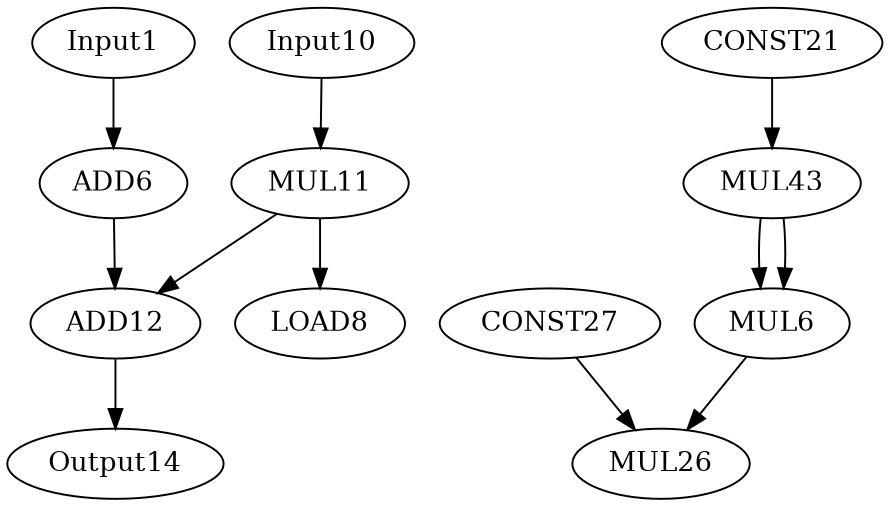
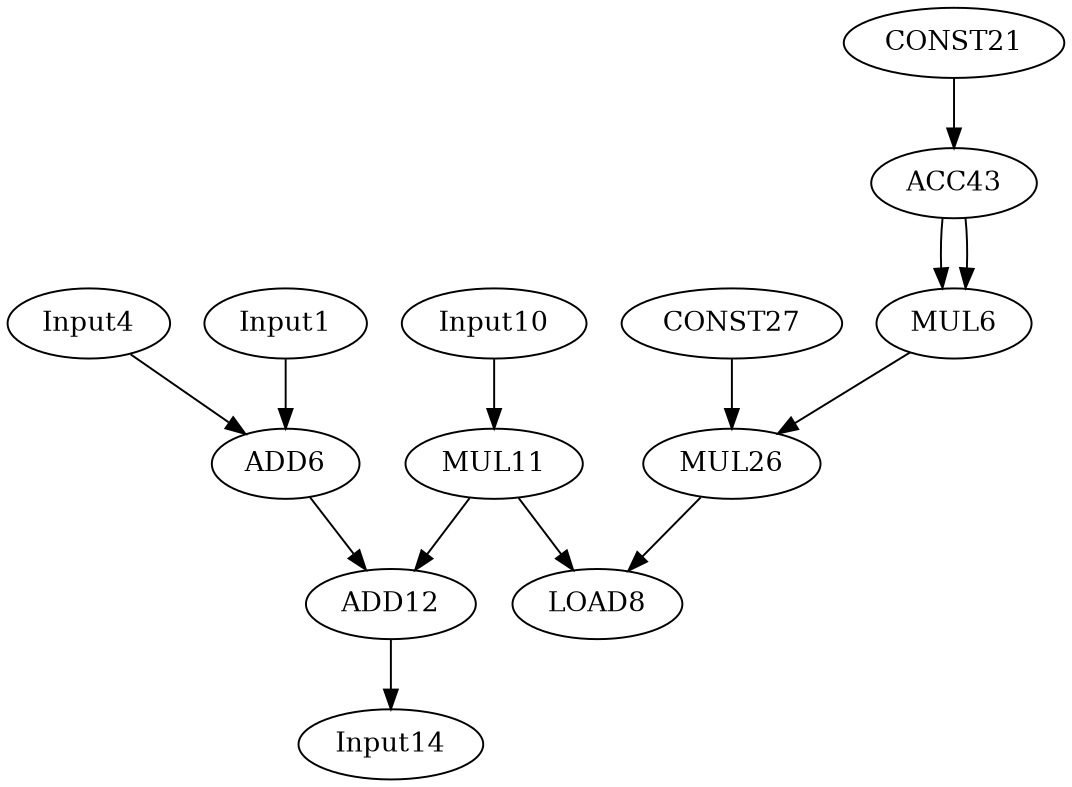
node "MUL43": label "MUL43" -> "ACC43"
node "Input4": added
node "Output14": label "Output14" -> "Input14"
edge "MUL26" -> "LOAD8": added
